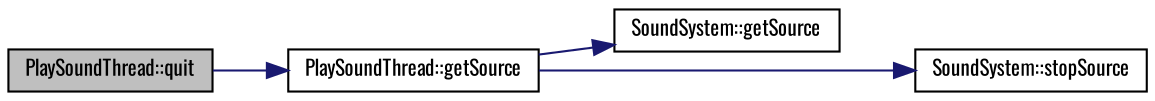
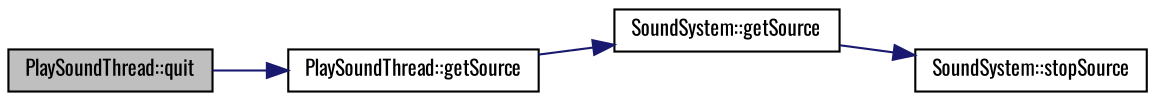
edge "PlaySoundThread::getSource" -> "SoundSystem::stopSource": now "SoundSystem::getSource" -> "SoundSystem::stopSource"
